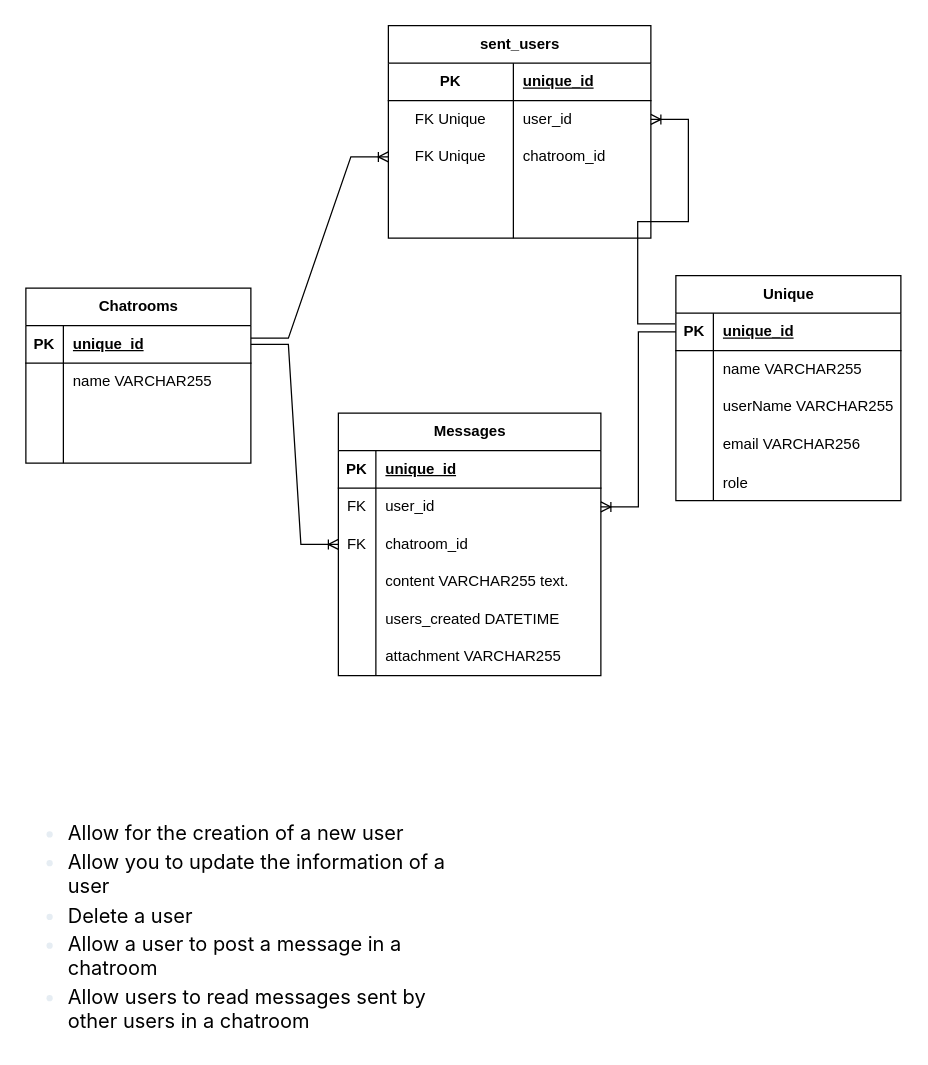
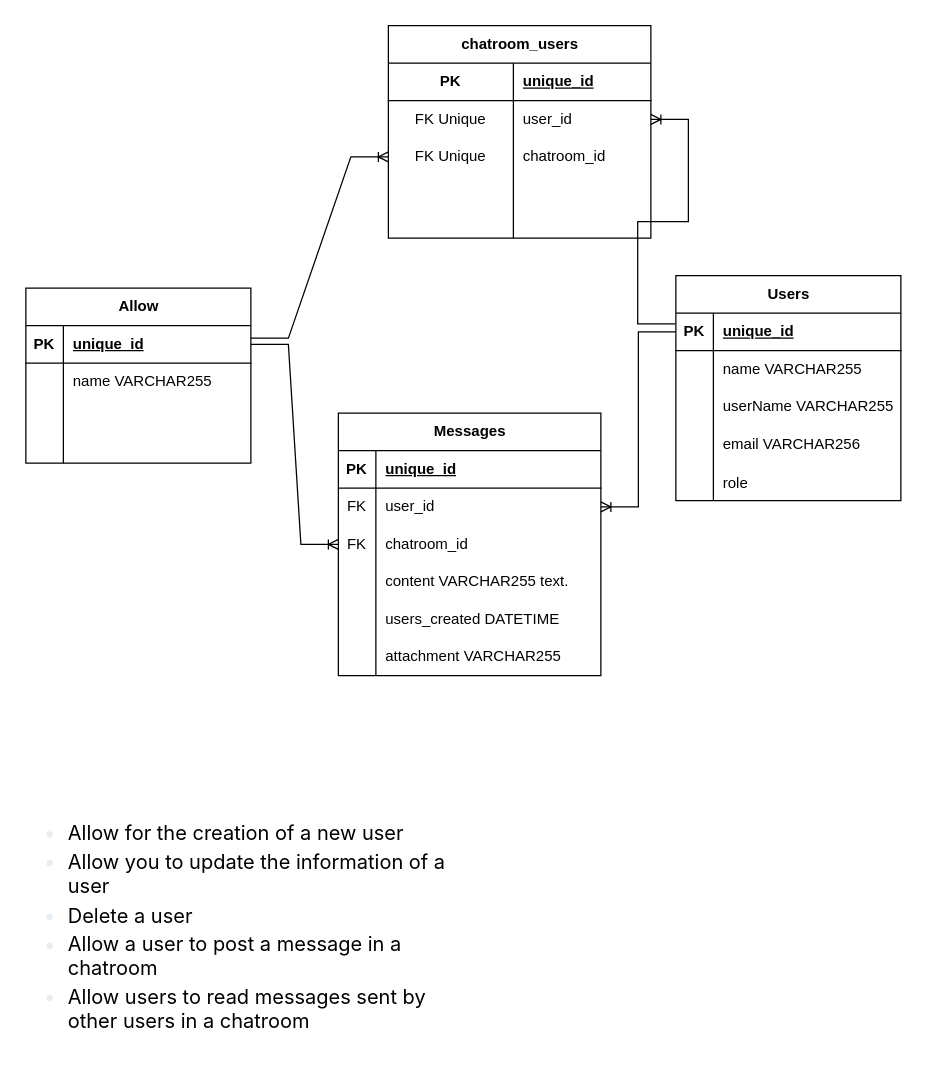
node "sent_users": label "sent_users" -> "chatroom_users"
node "Unique": label "Unique" -> "Users"
node "Chatrooms": label "Chatrooms" -> "Allow"
